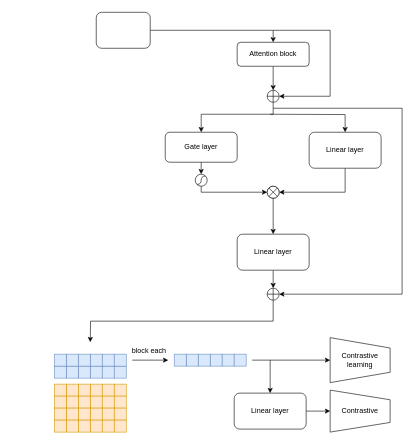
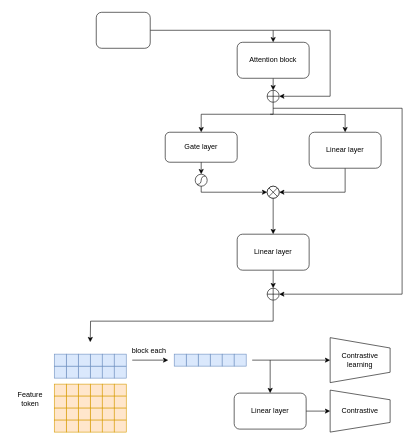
node "Attention block": size 72x24 -> 72x36
node "Feature token": added
